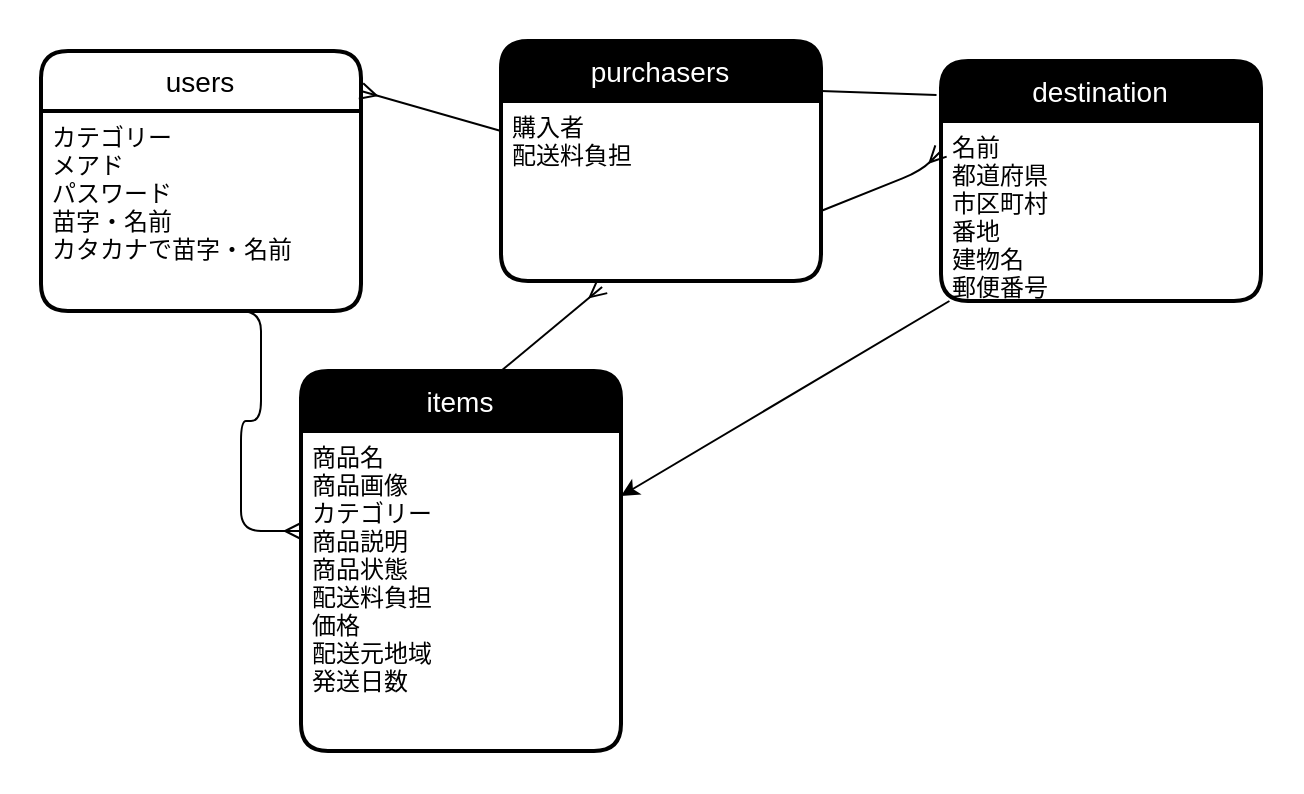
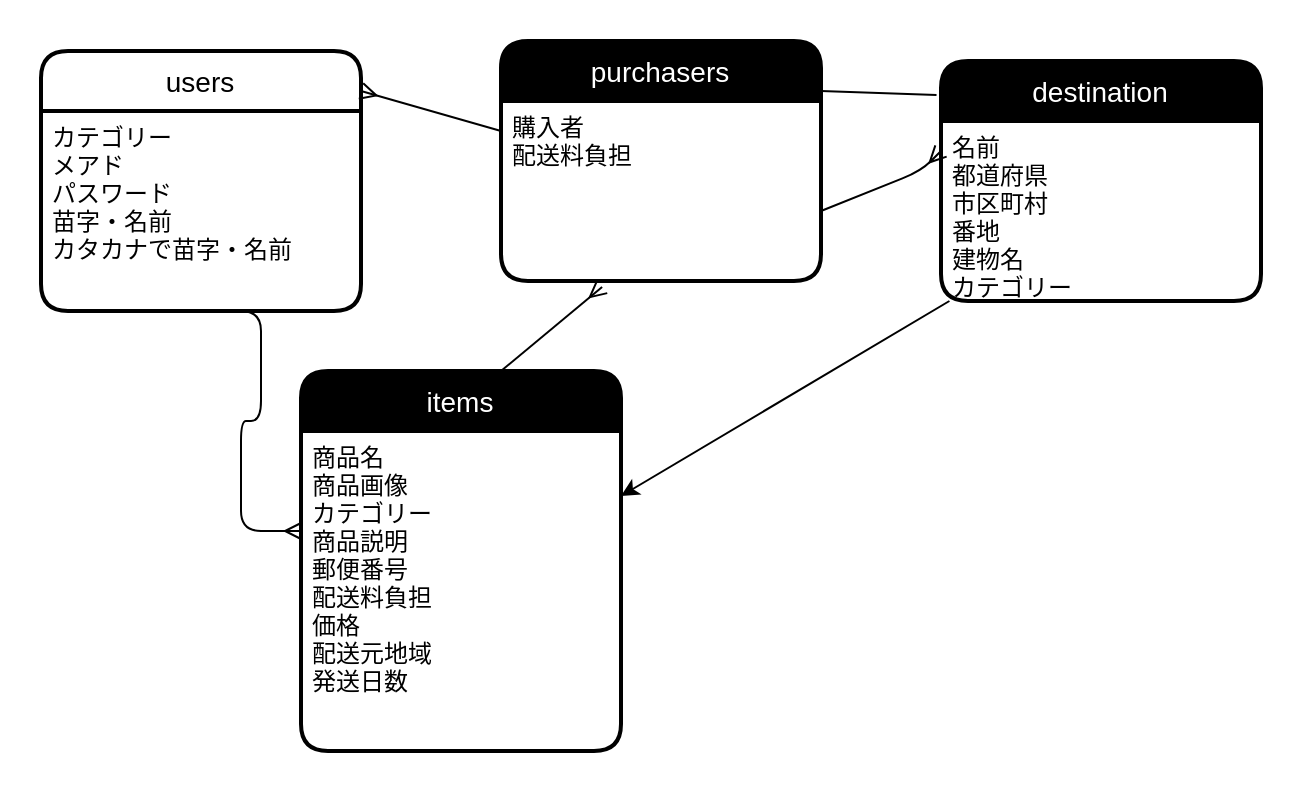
node "名前 都道府県 市区町村 番地 建物名 郵便番号": label "名前 都道府県 市区町村 番地 建物名 郵便番号" -> "名前 都道府県 市区町村 番地 建物名 カテゴリー"
node "商品名 商品画像 カテゴリー 商品説明 商品状態 配送料負担 価格 配送元地域 発送日数": label "商品名 商品画像 カテゴリー 商品説明 商品状態 配送料負担 価格 配送元地域 発送日数" -> "商品名 商品画像 カテゴリー 商品説明 郵便番号 配送料負担 価格 配送元地域 発送日数"
